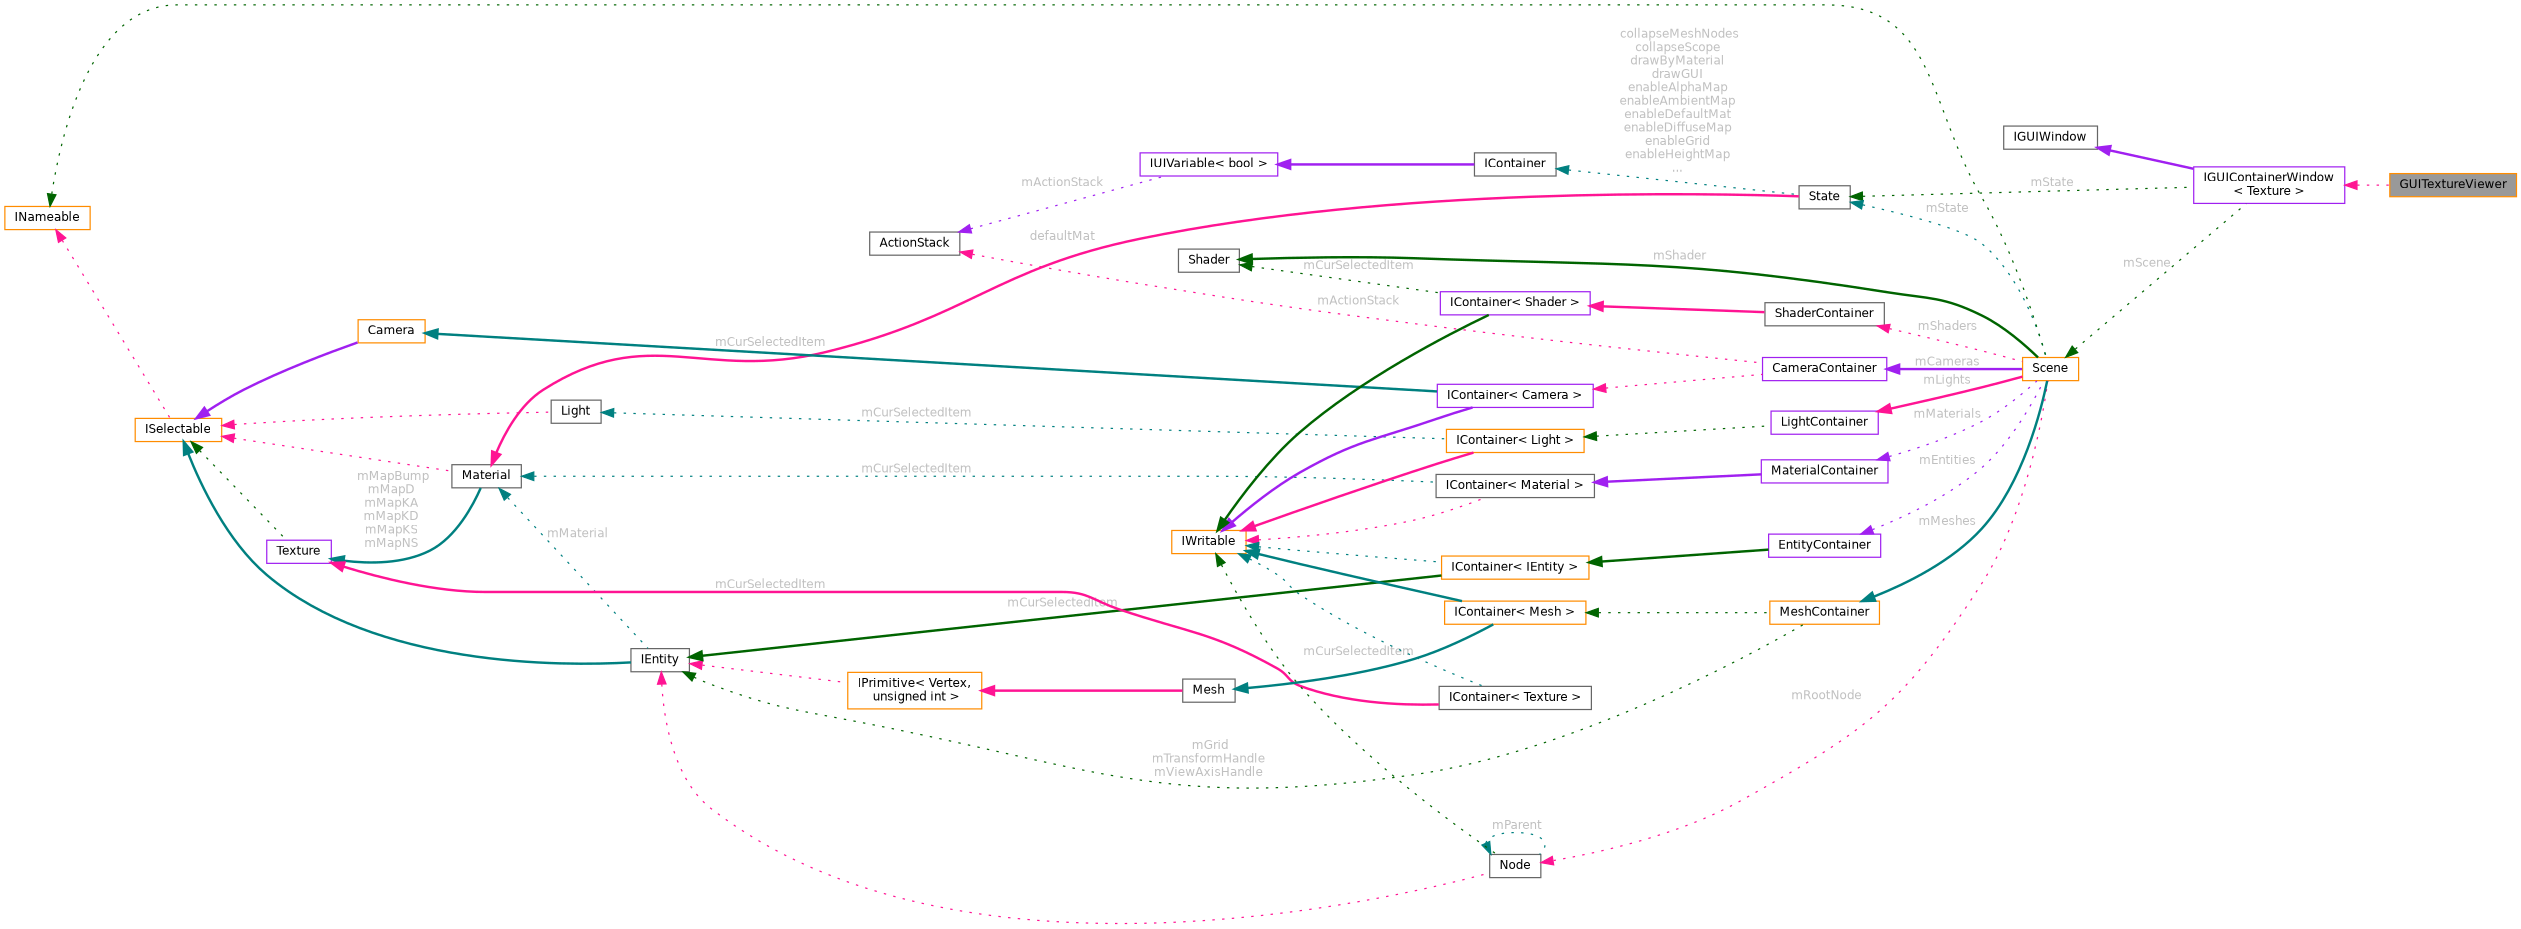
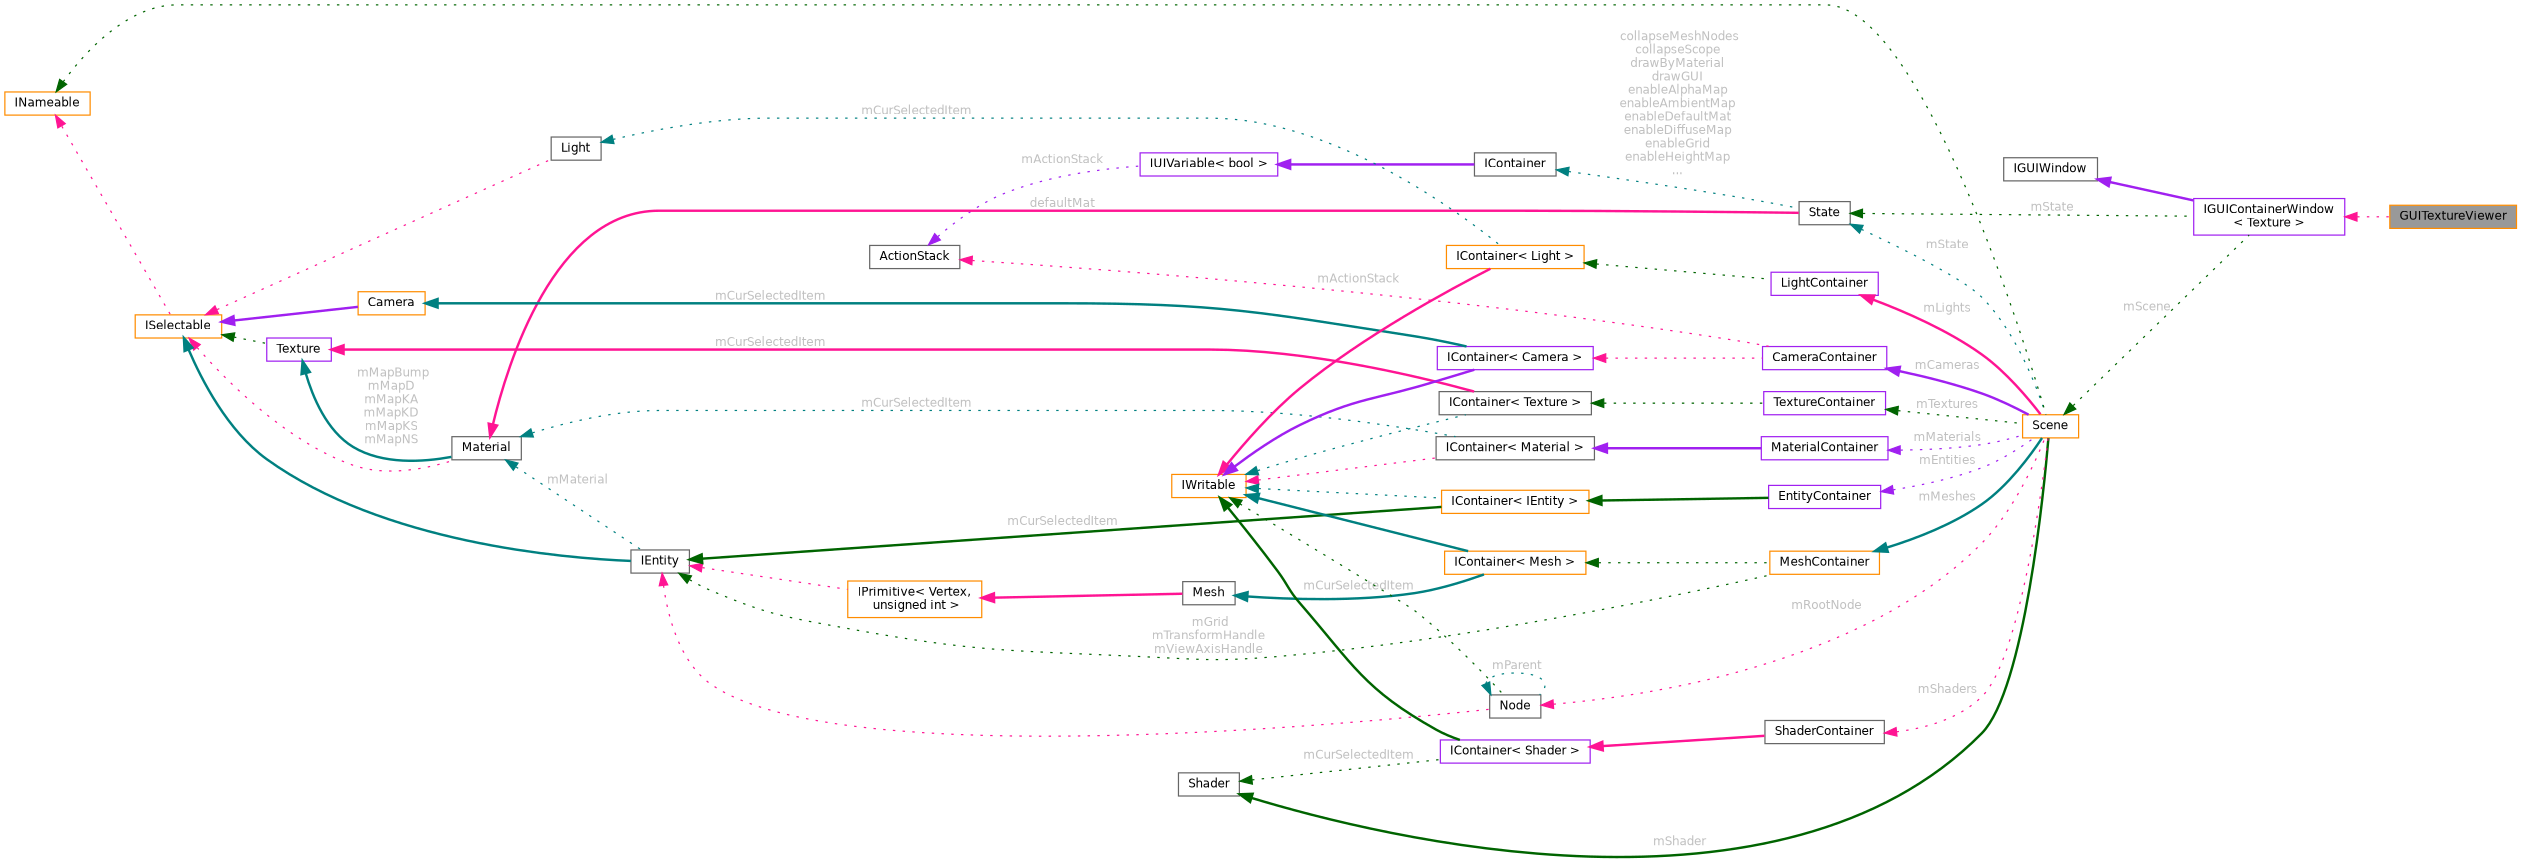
node "TextureContainer": added
